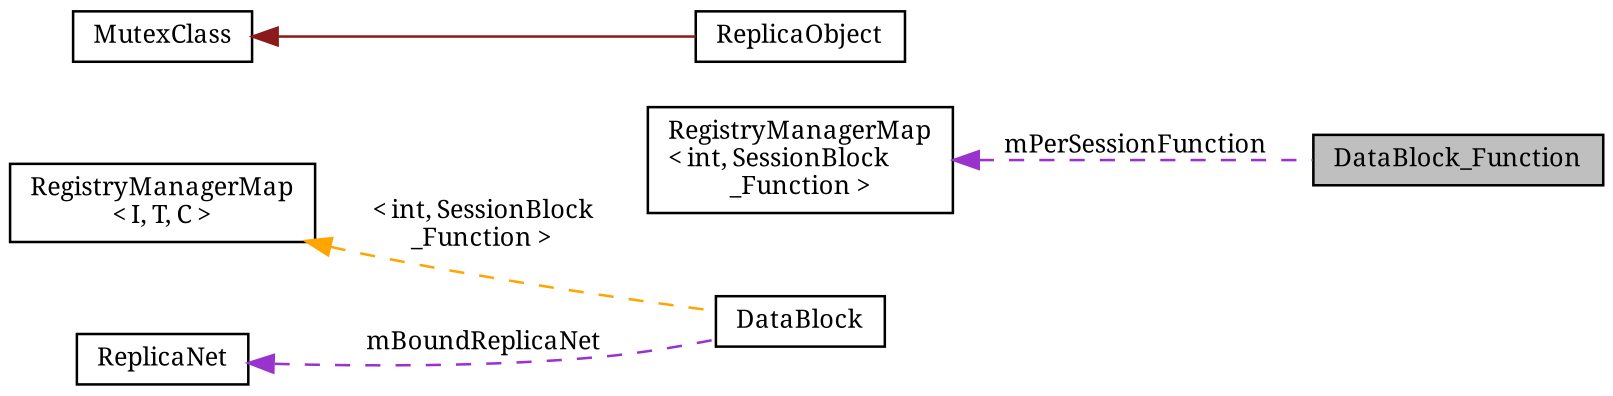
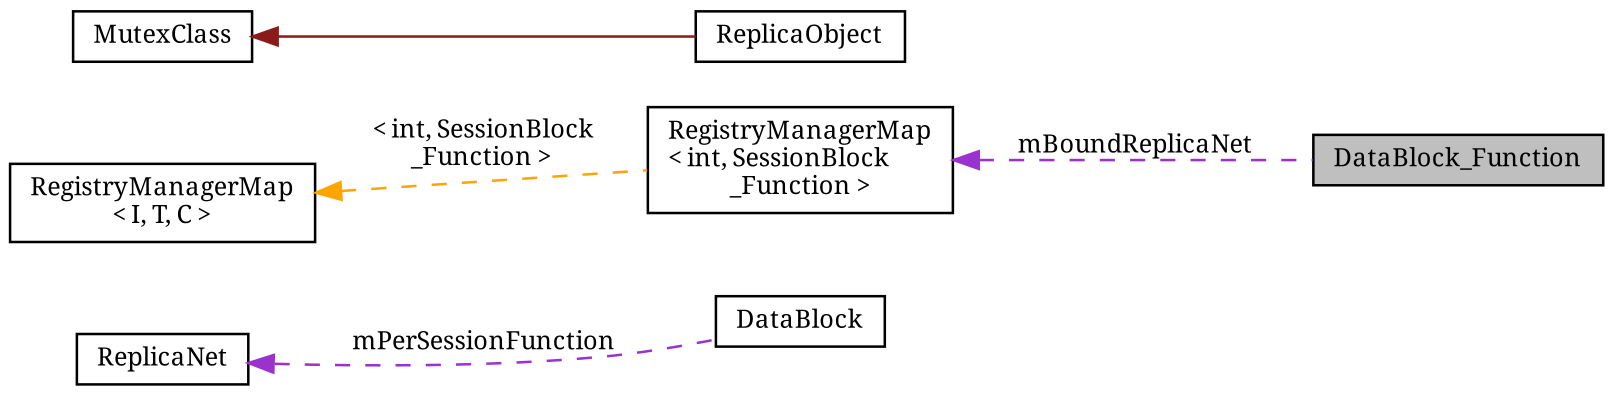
edge "DataBlock_Function" -> "RegistryManagerMap < int, SessionBlock _Function >": label " mPerSessionFunction" -> " mBoundReplicaNet"
edge "DataBlock" -> "RegistryManagerMap < I, T, C >": now "RegistryManagerMap < int, SessionBlock _Function >" -> "RegistryManagerMap < I, T, C >"
edge "DataBlock" -> "ReplicaNet": label " mBoundReplicaNet" -> " mPerSessionFunction"
